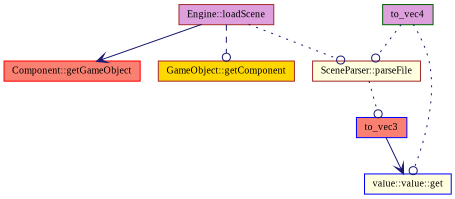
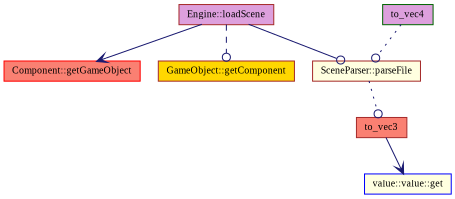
edge "Engine::loadScene" -> "SceneParser::parseFile": style dotted -> solid
edge "to_vec4" -> "value::value::get": removed
node "to_vec3": color blue -> brown
